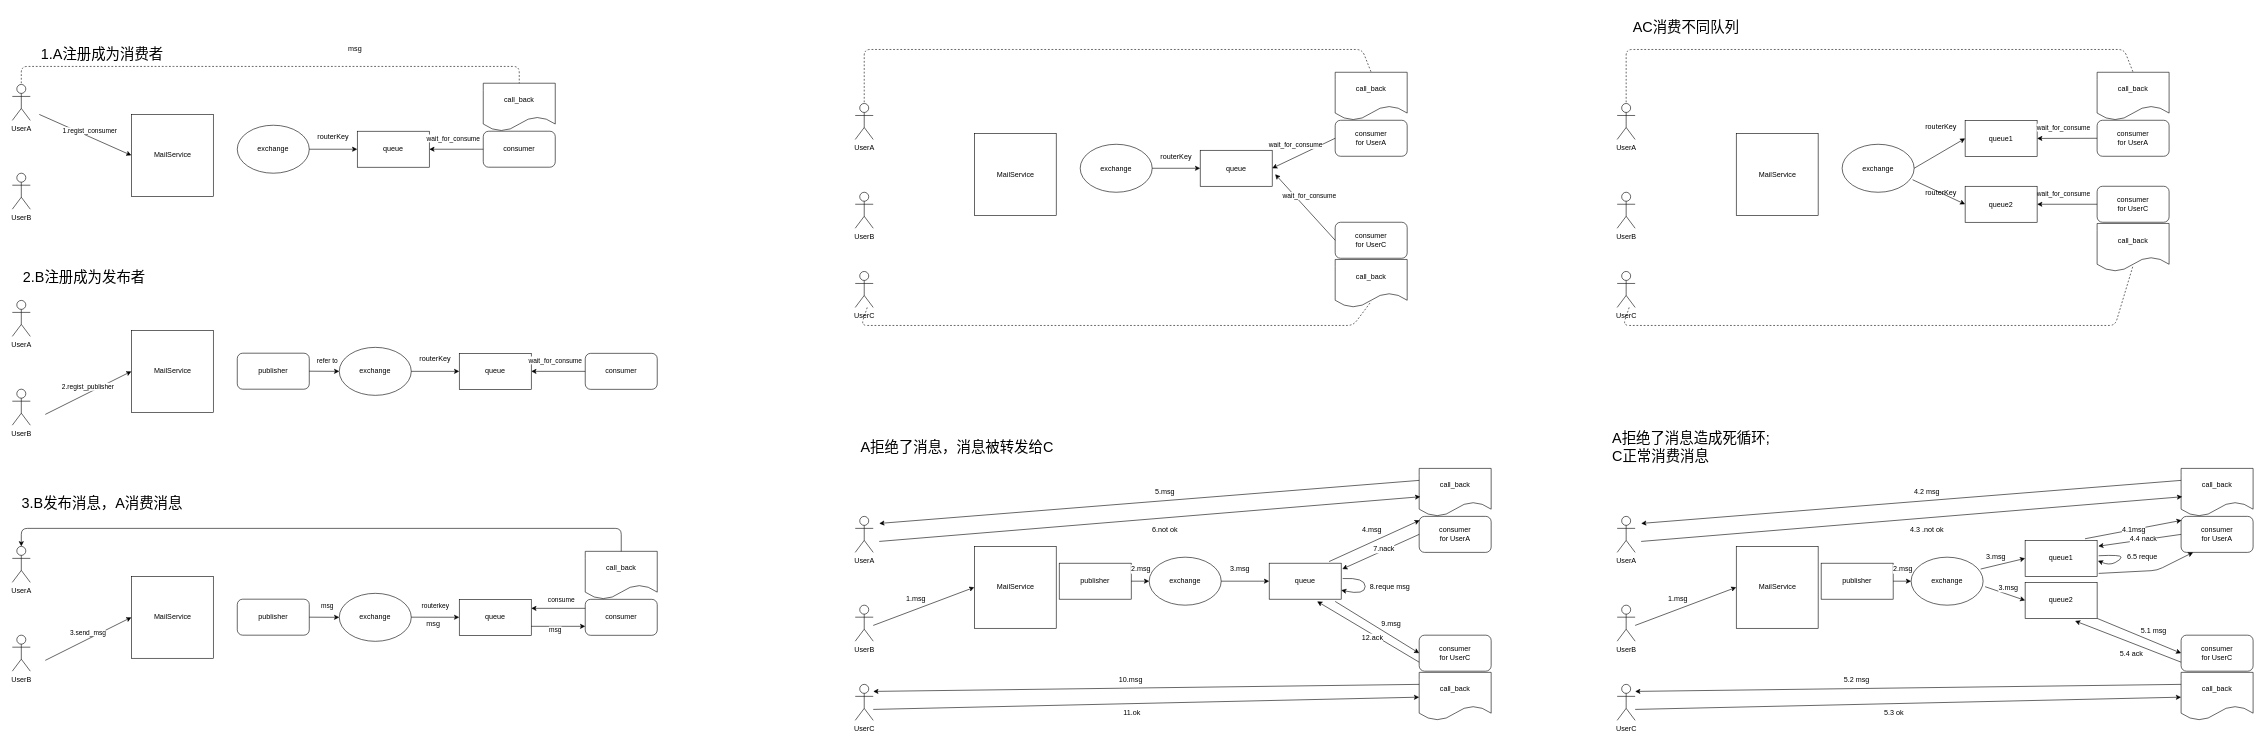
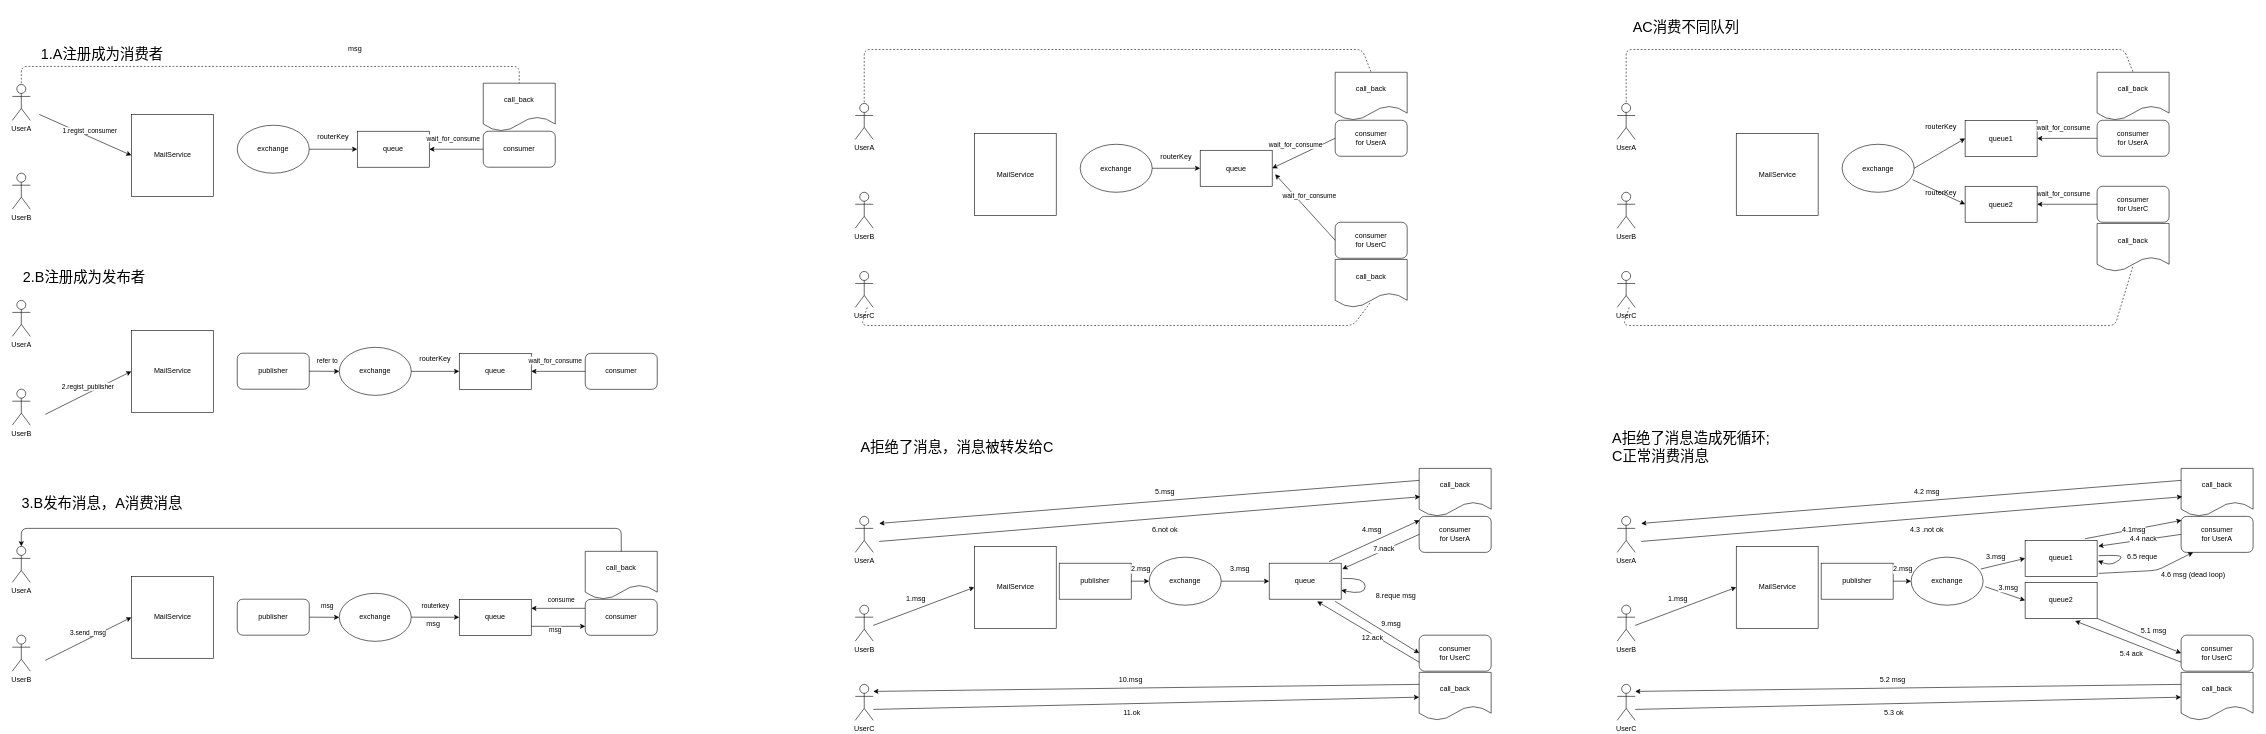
node "4.6 msg (dead loop)": added
node "8.reque msg": moved (1390, 587) -> (1396, 596)
node "5.2 msg": moved (1857, 679) -> (1893, 679)
